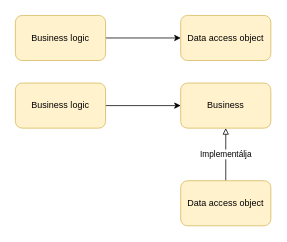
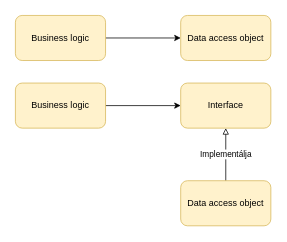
node "Business": label "Business" -> "Interface"
